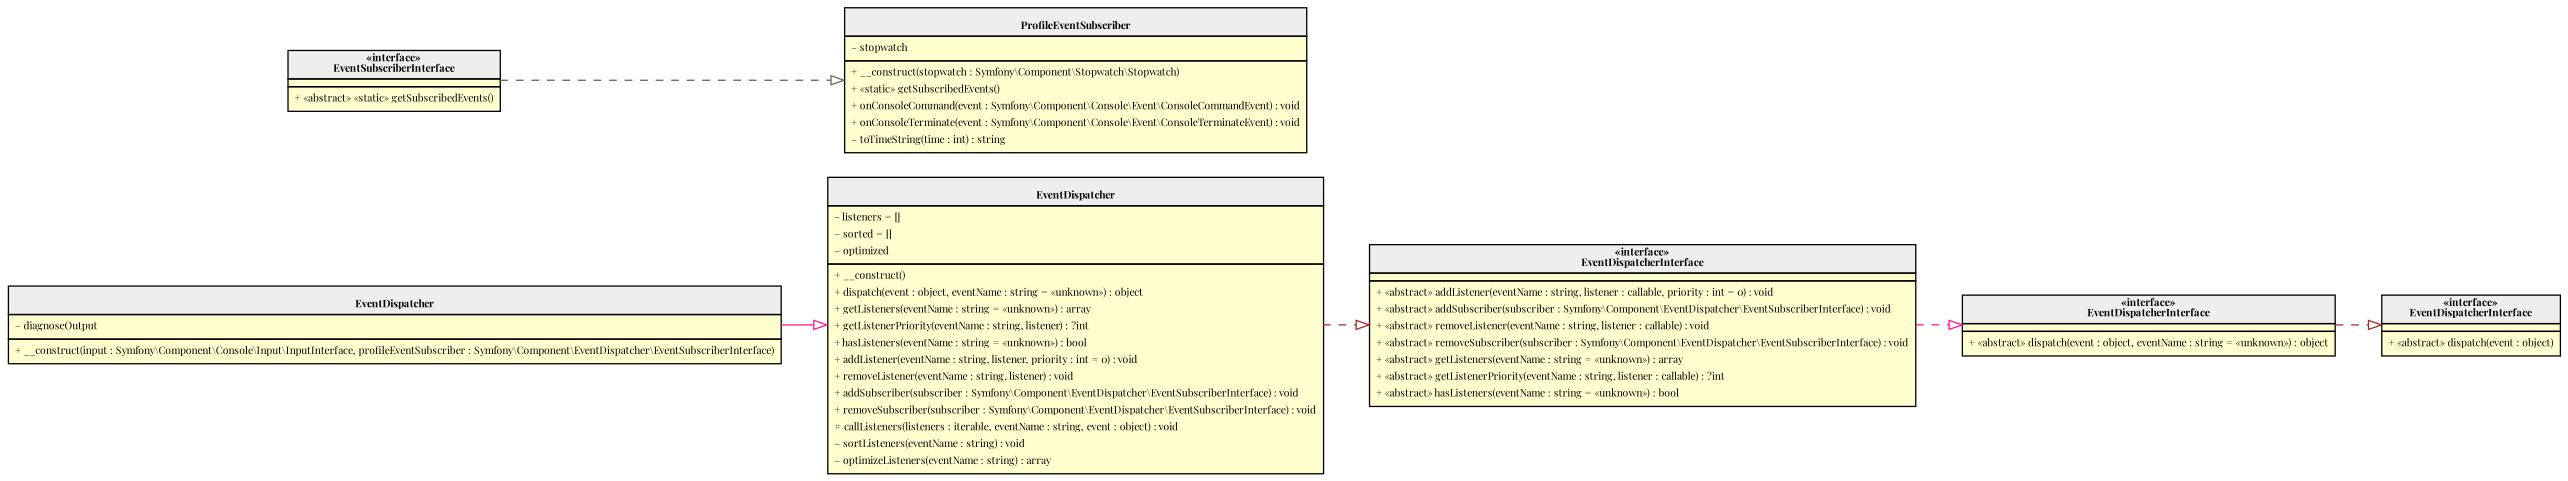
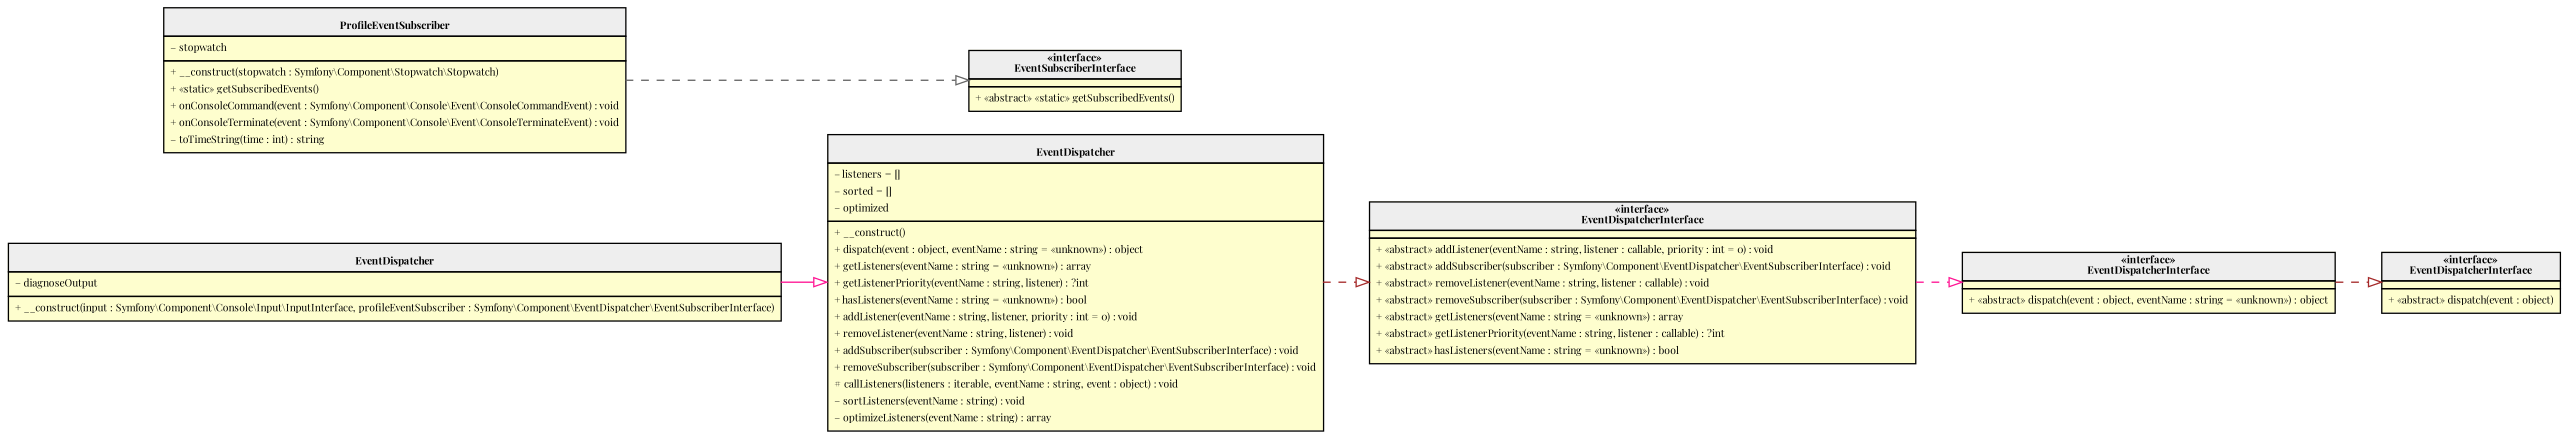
edge "EventSubscriberInterface" -> "ProfileEventSubscriber": reversed
